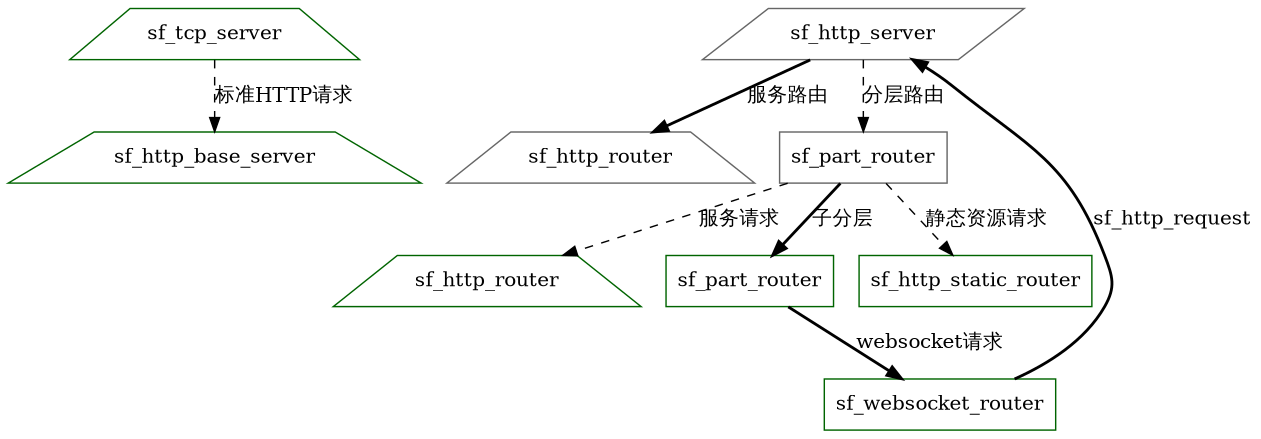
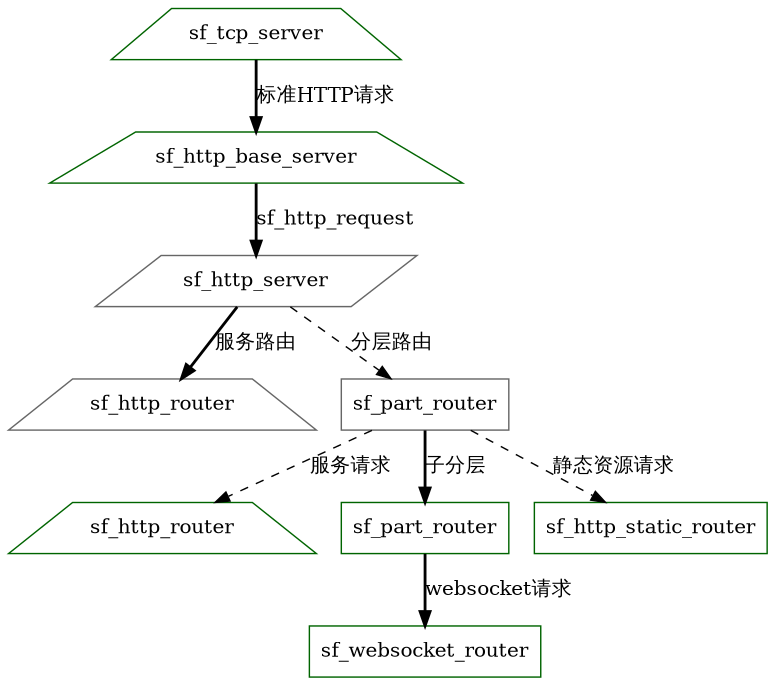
edge "sf_tcp_server" -> "sf_http_base_server": style dashed -> bold
edge "sf_websocket_router" -> "sf_http_server": now "sf_http_base_server" -> "sf_http_server"
